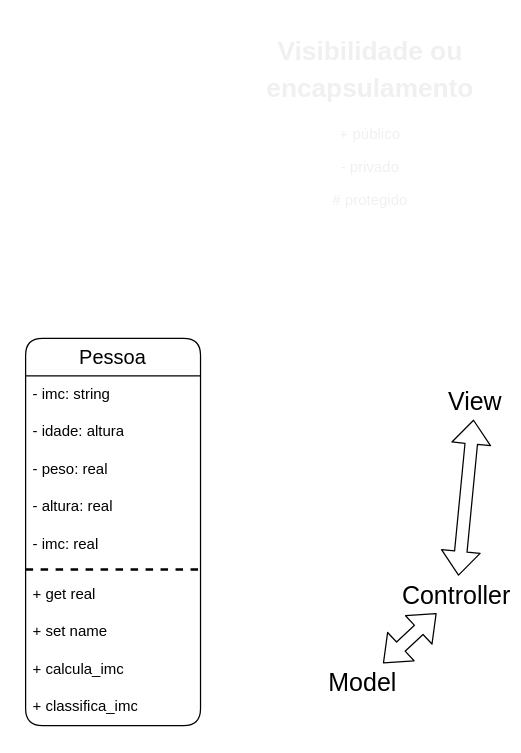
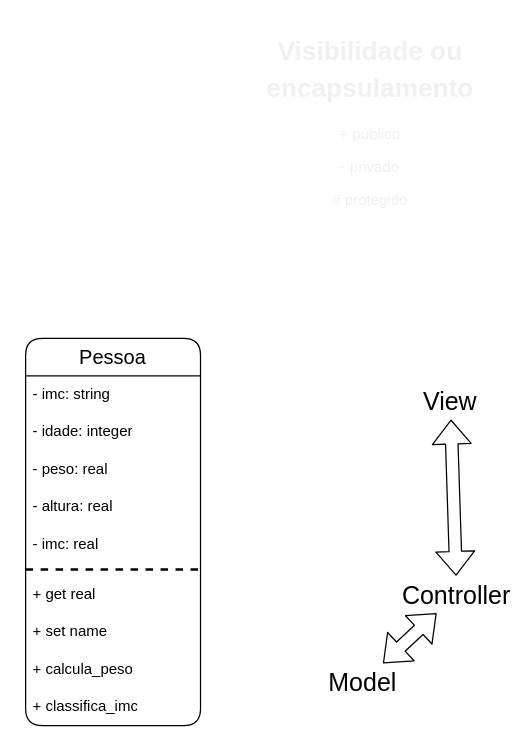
node "View": moved (476, 401) -> (451, 401)
node "- idade: altura": label "- idade: altura" -> "- idade: integer"
node "+ calcula_imc": label "+ calcula_imc" -> "+ calcula_peso"
